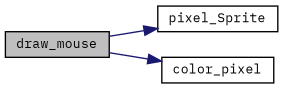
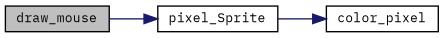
edge "draw_mouse" -> "color_pixel": now "pixel_Sprite" -> "color_pixel"
